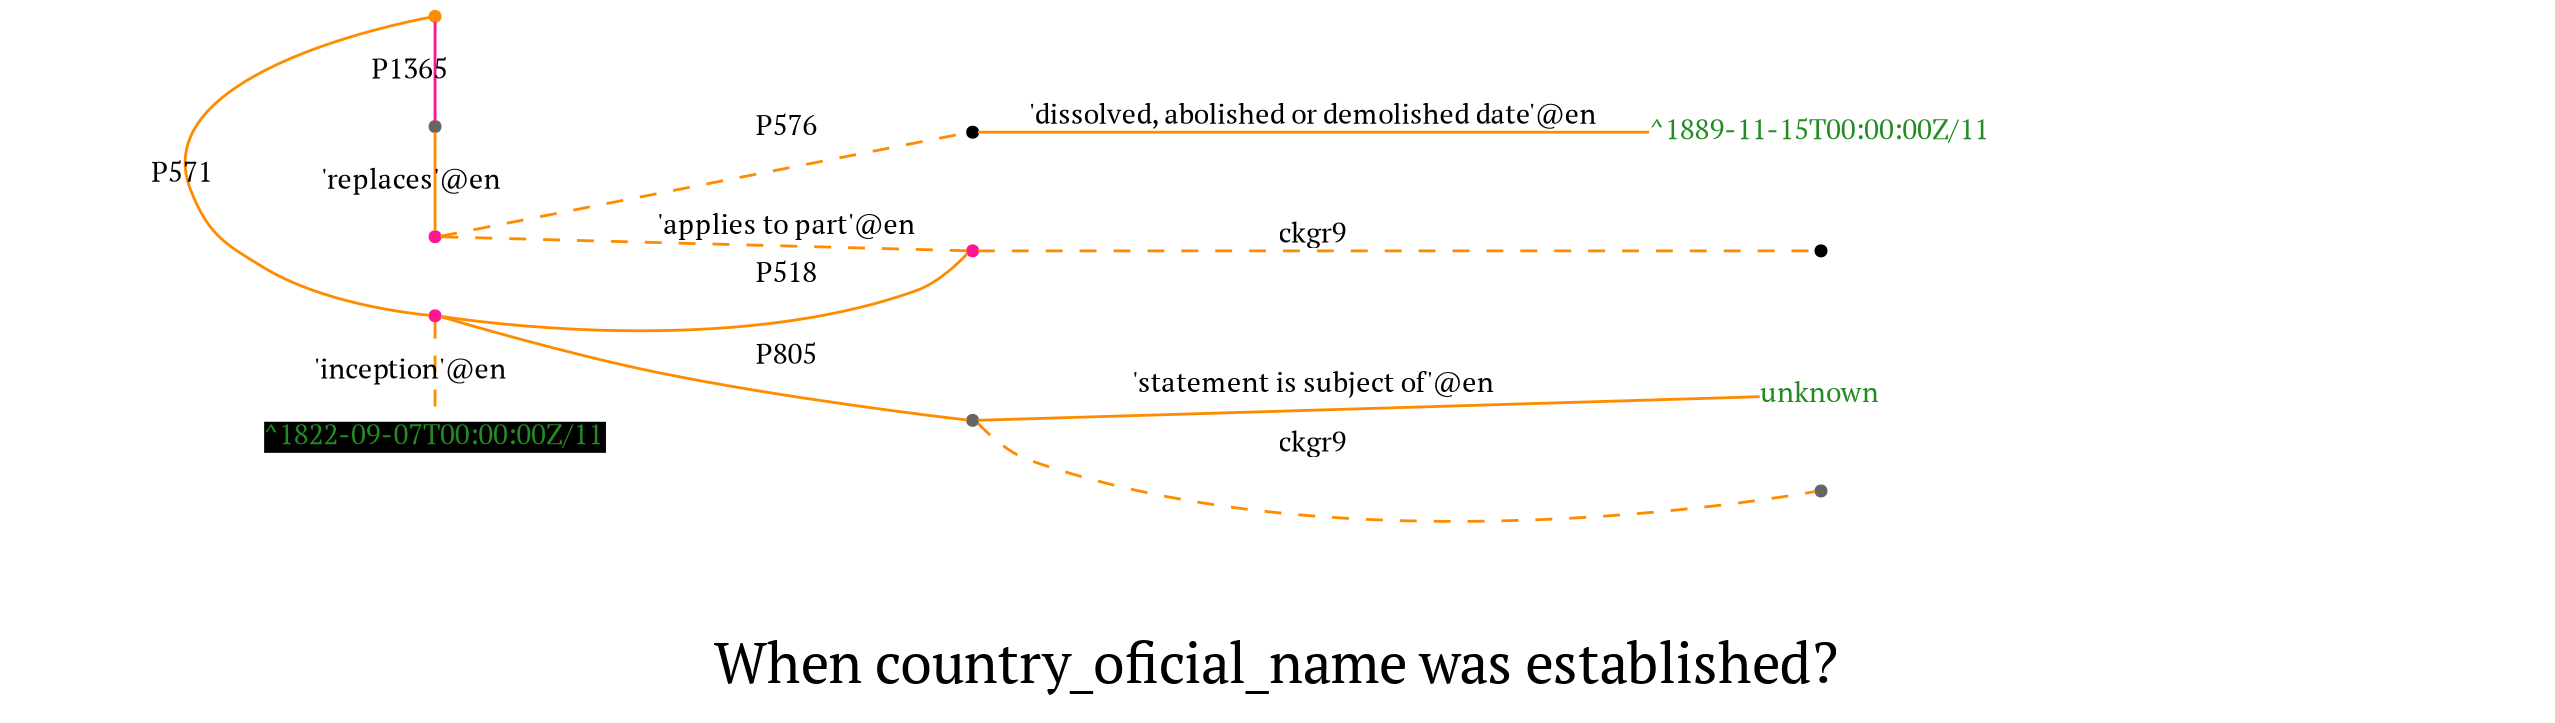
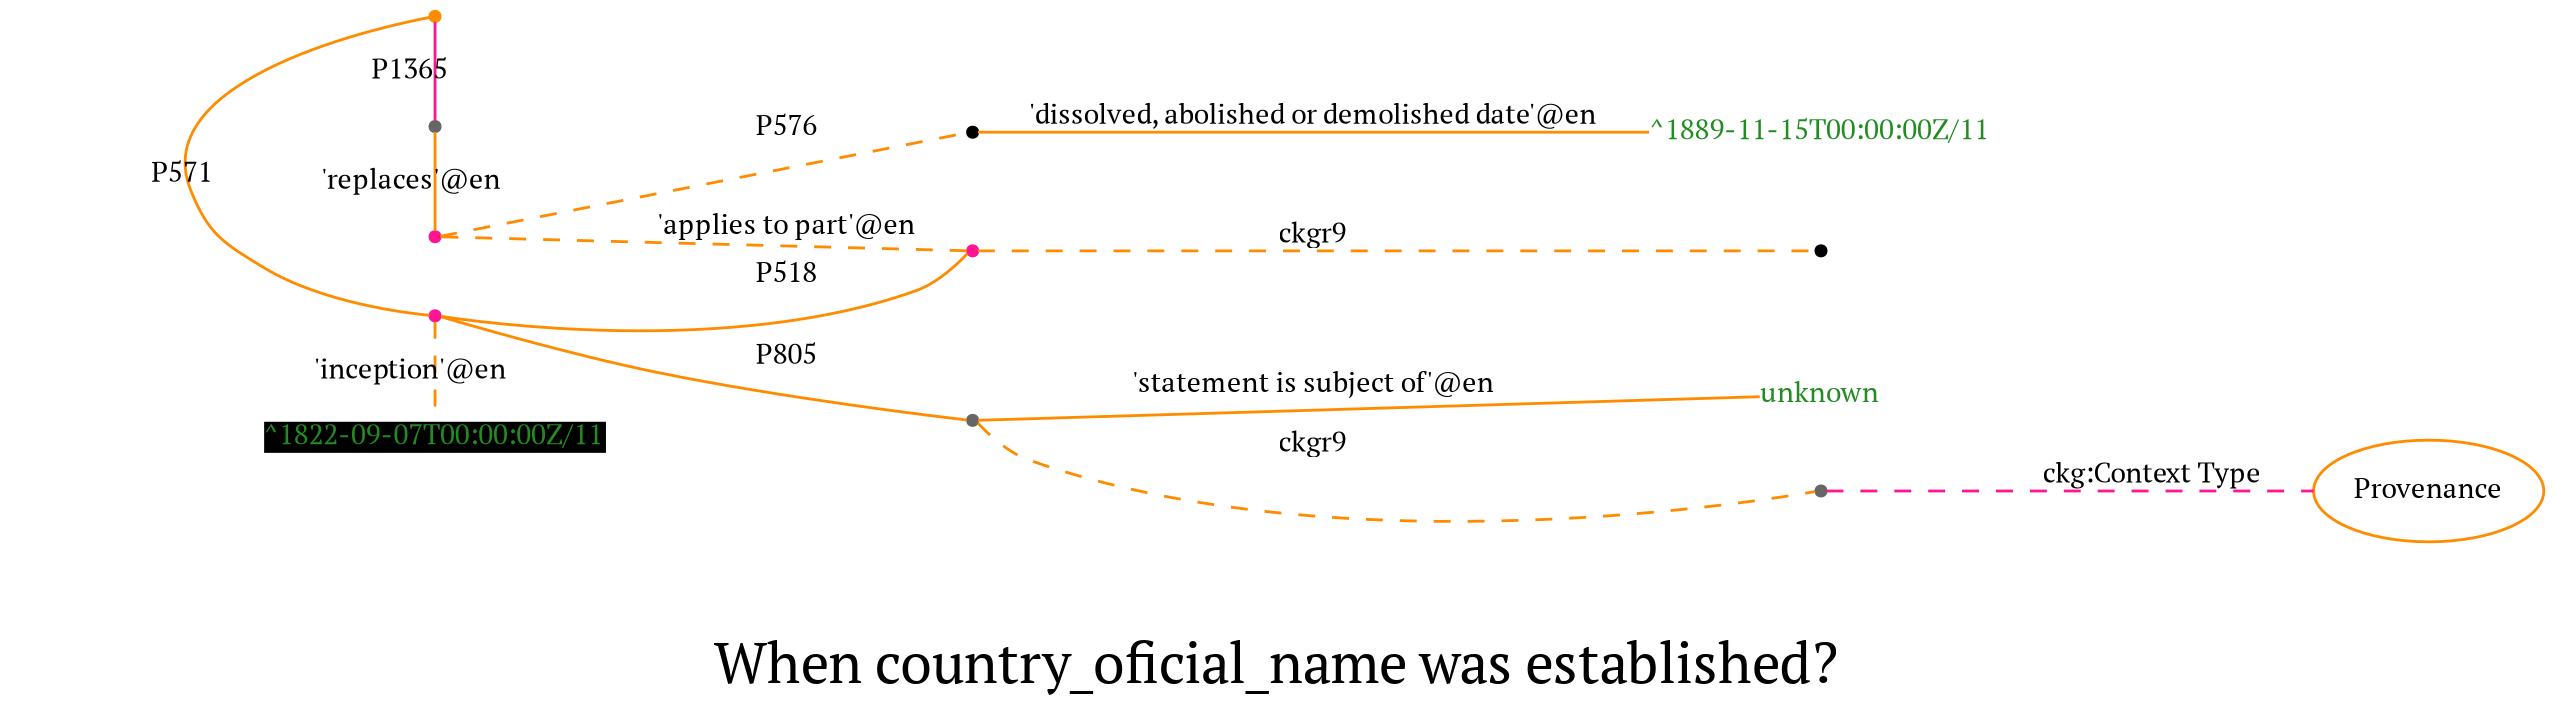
node "Provenance": added
